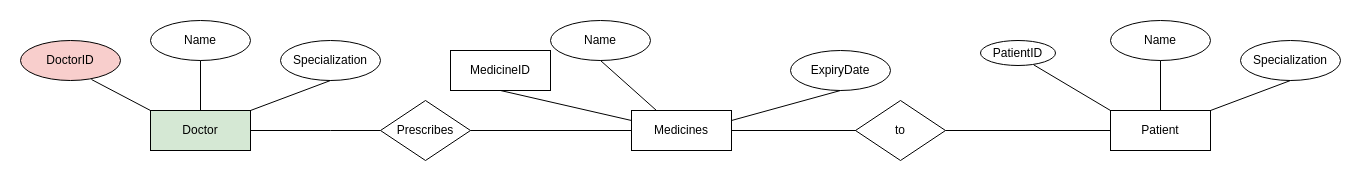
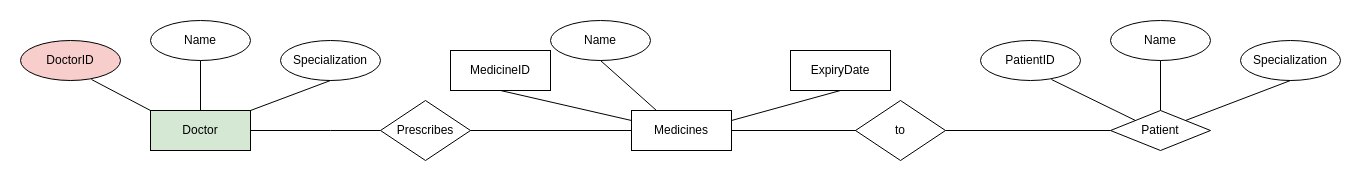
node "PatientID": size 75x25 -> 100x40
node "ExpiryDate": shape ellipse -> rectangle
node "Patient": shape rectangle -> diamond
